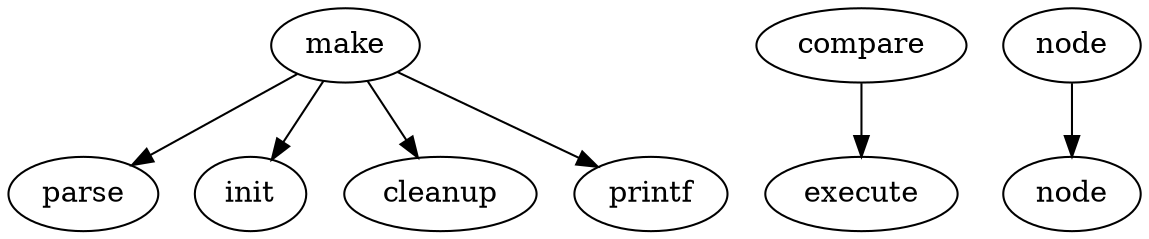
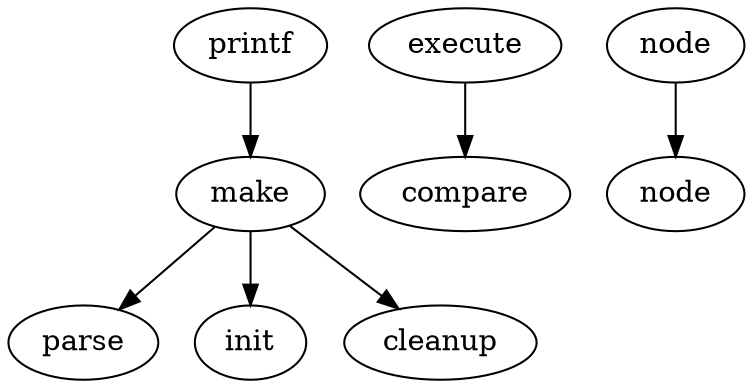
edge "compare" -> "execute": reversed
edge "make" -> "printf": reversed
